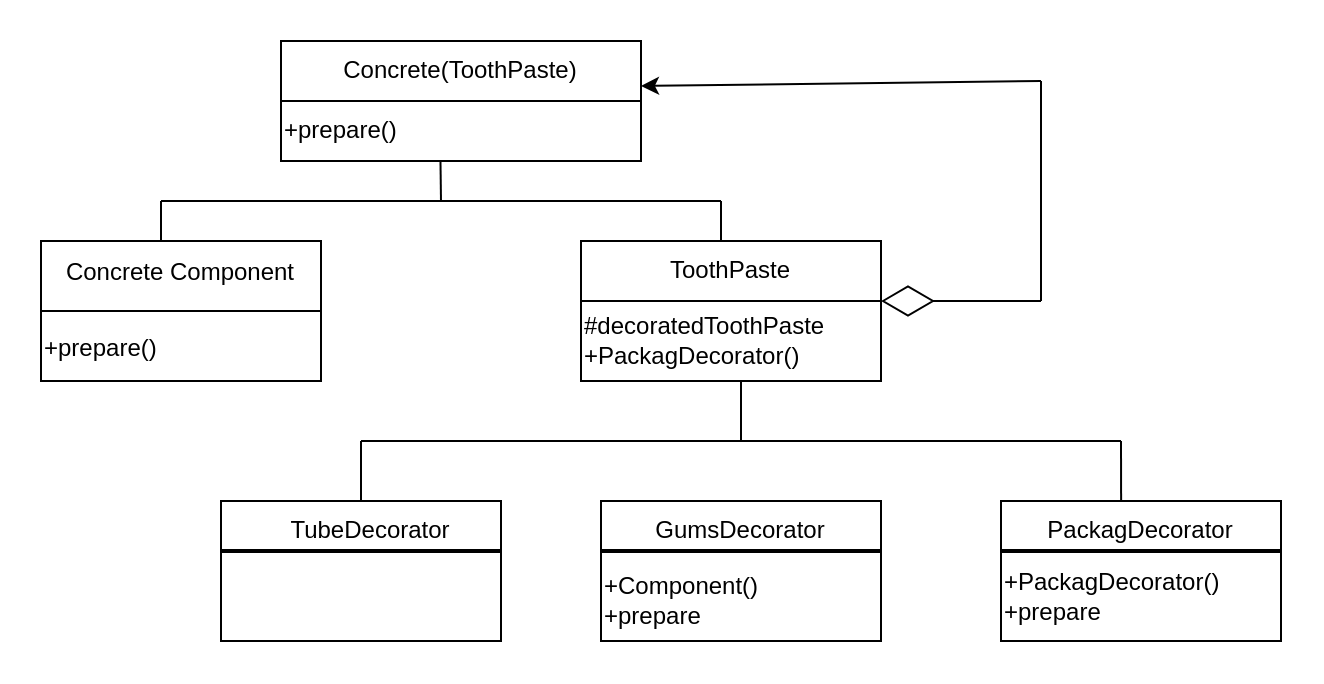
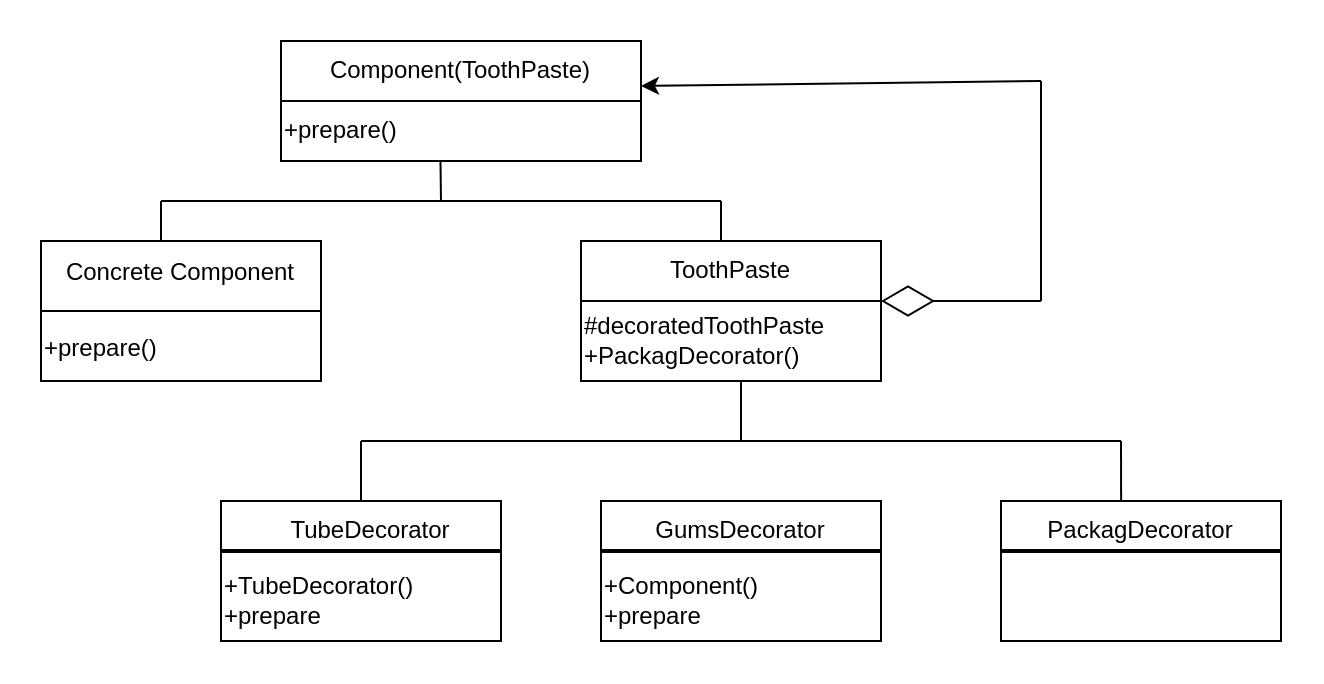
node "Concrete(ToothPaste)": label "Concrete(ToothPaste)" -> "Component(ToothPaste)"
node "+PackagDecorator() +prepare": removed
node "+TubeDecorator() +prepare": added
